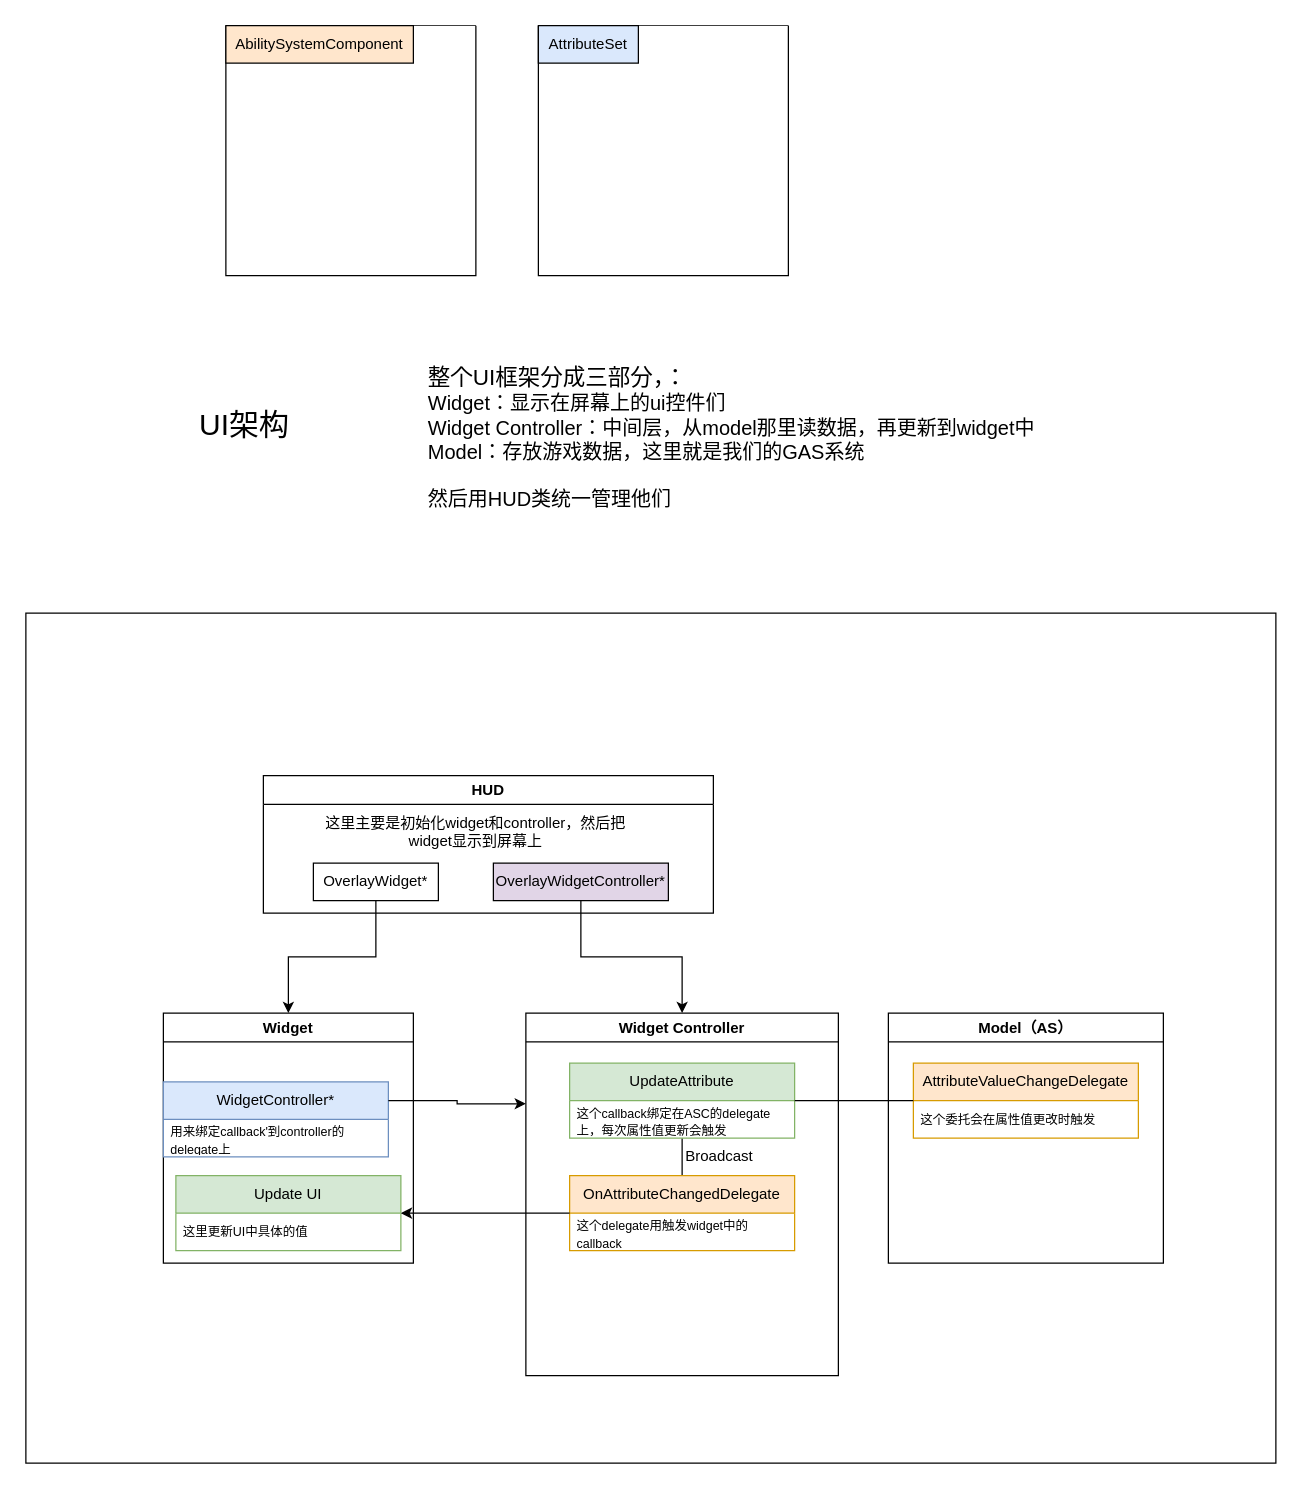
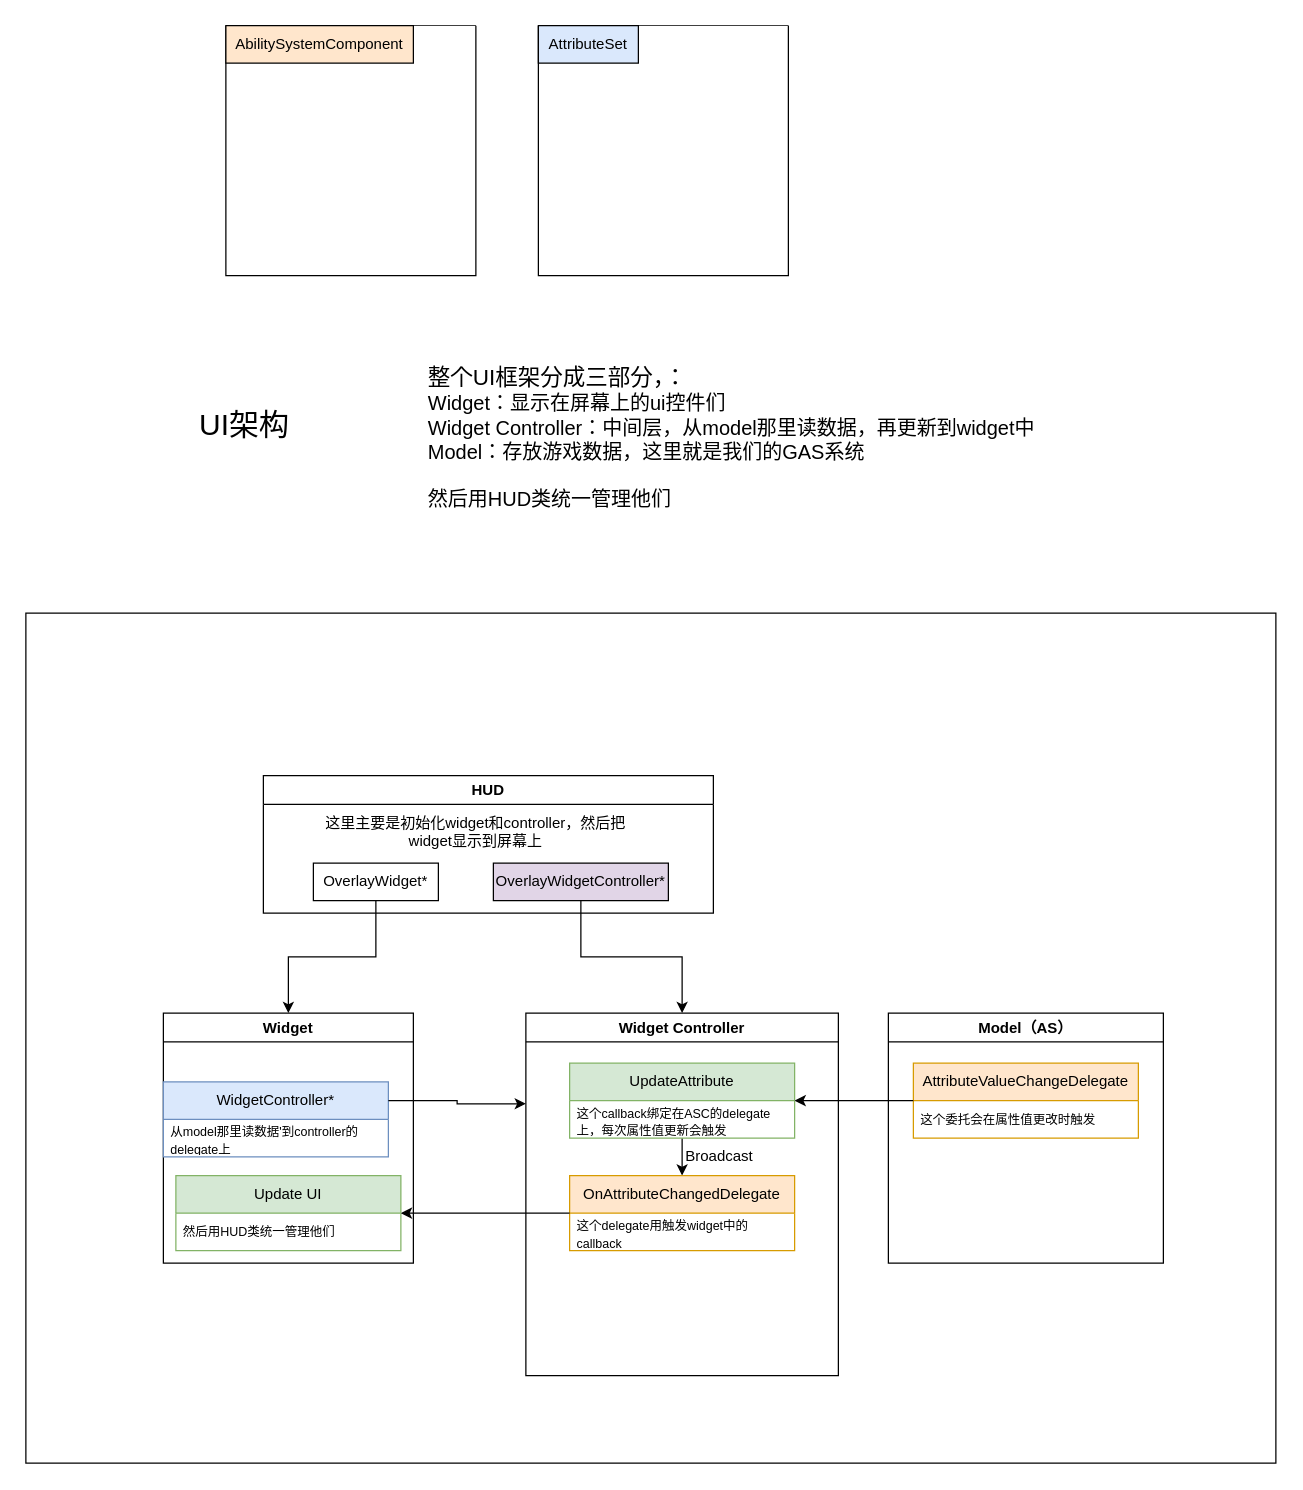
edge "UpdateAttribute" -- "AttributeValueChangeDelegate": arrowhead none -> classic
node "用来绑定callback'到controller的delegate上": label "用来绑定callback'到controller的delegate上" -> "从model那里读数据'到controller的delegate上"
edge "UpdateAttribute" -- "OnAttributeChangedDelegate": arrowhead none -> classic
node "这里更新UI中具体的值": label "这里更新UI中具体的值" -> "然后用HUD类统一管理他们"
